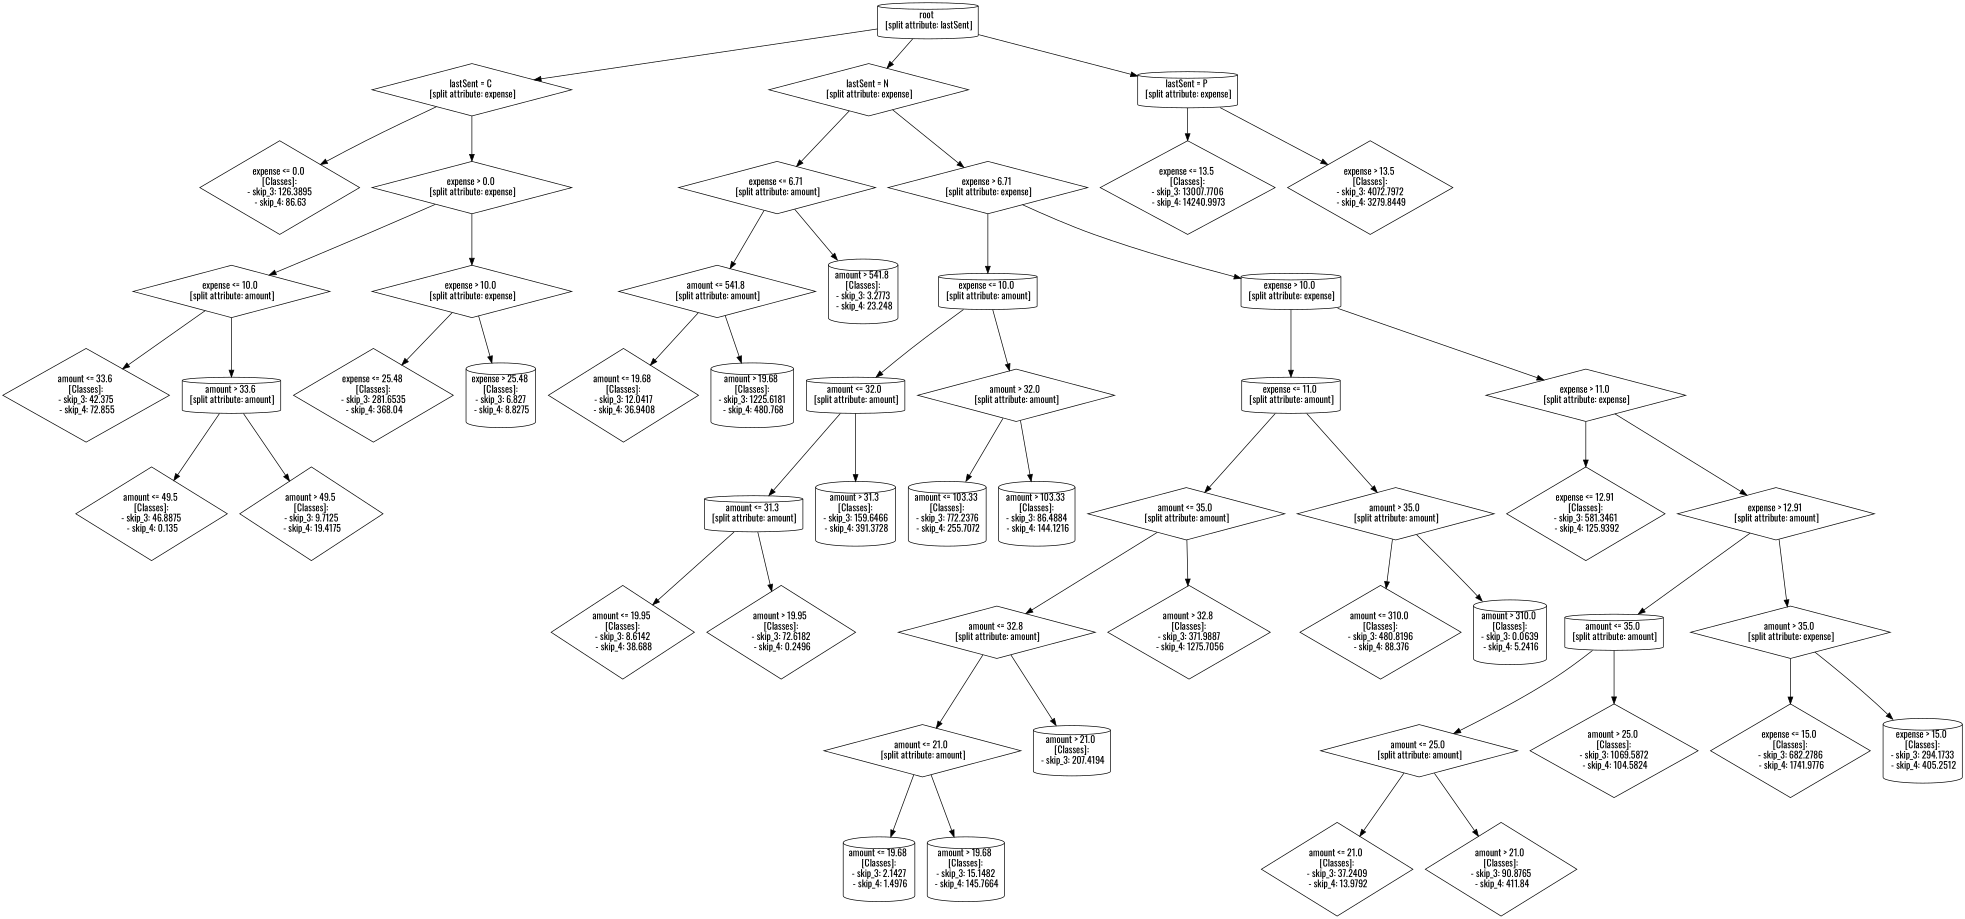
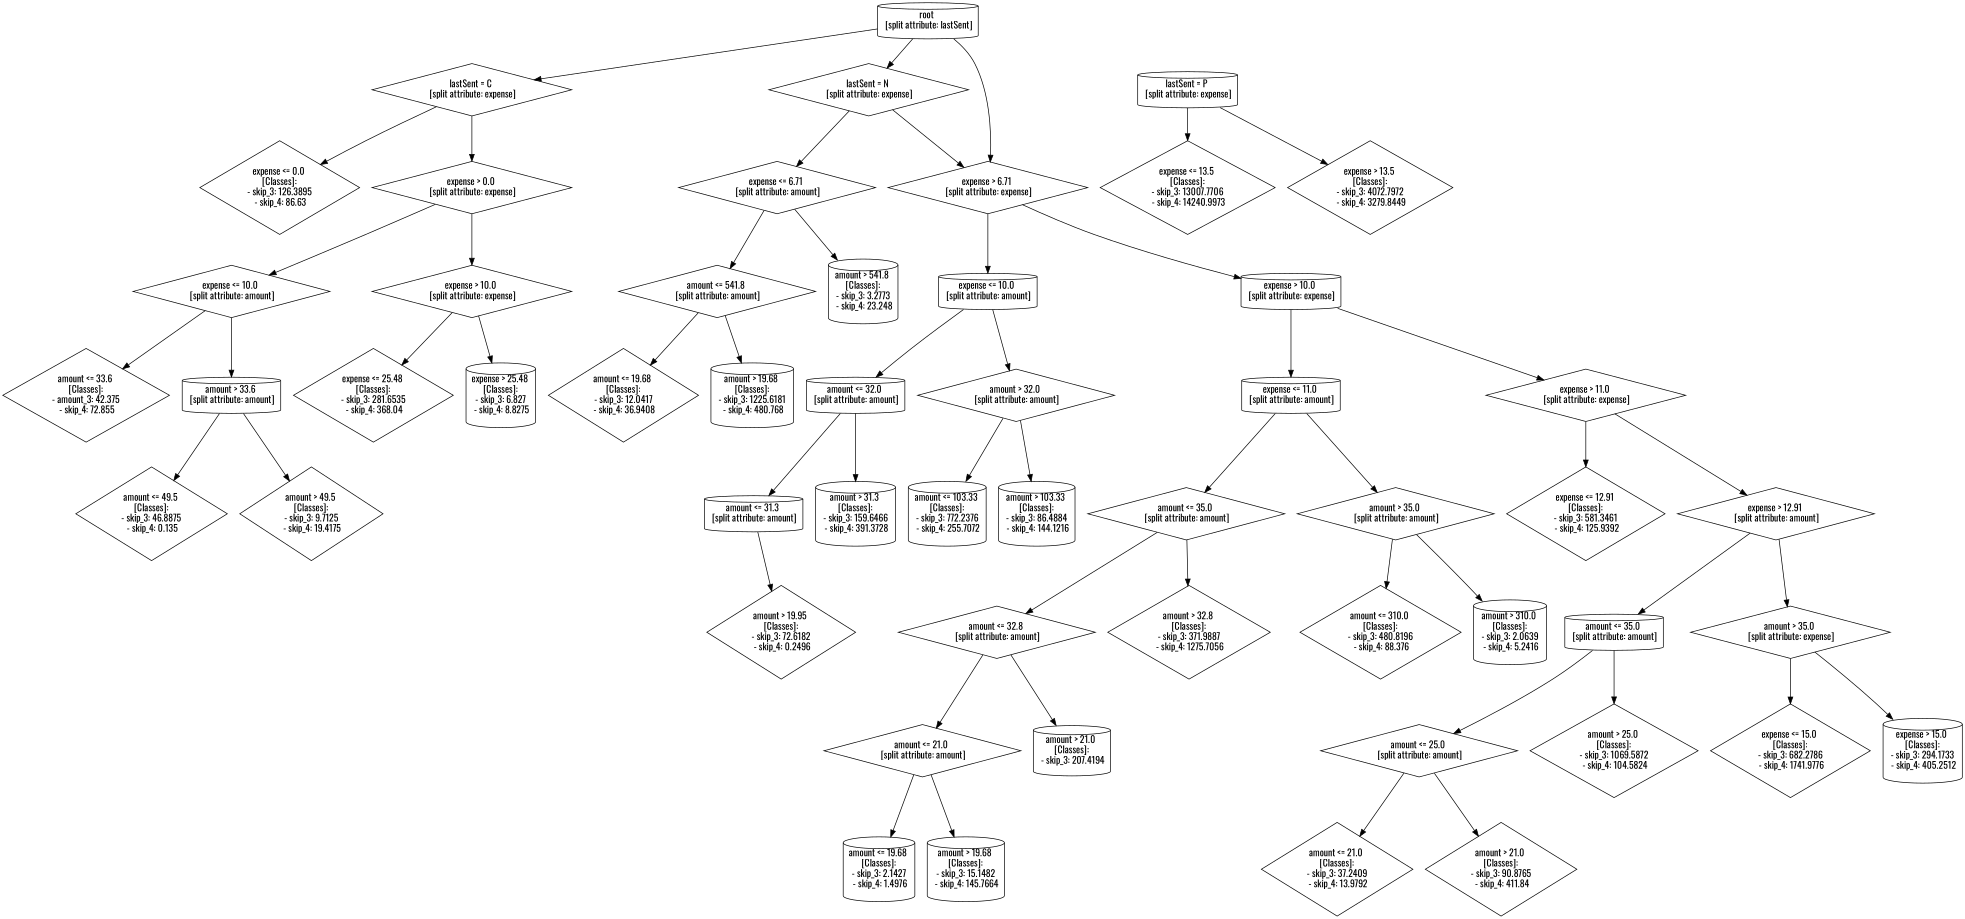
edge "root [split attribute: lastSent]" -> "lastSent = P [split attribute: expense]": now "root [split attribute: lastSent]" -> "expense > 6.71 [split attribute: expense]"
node "amount <= 33.6 [Classes]: - skip_3: 42.375 - skip_4: 72.855": label "amount <= 33.6 [Classes]: - skip_3: 42.375 - skip_4: 72.855" -> "amount <= 33.6 [Classes]: - amount_3: 42.375 - skip_4: 72.855"
node "amount <= 19.95 [Classes]: - skip_3: 8.6142 - skip_4: 38.688": removed
node "amount > 310.0 [Classes]: - skip_3: 0.0639 - skip_4: 5.2416": label "amount > 310.0 [Classes]: - skip_3: 0.0639 - skip_4: 5.2416" -> "amount > 310.0 [Classes]: - skip_3: 2.0639 - skip_4: 5.2416"
